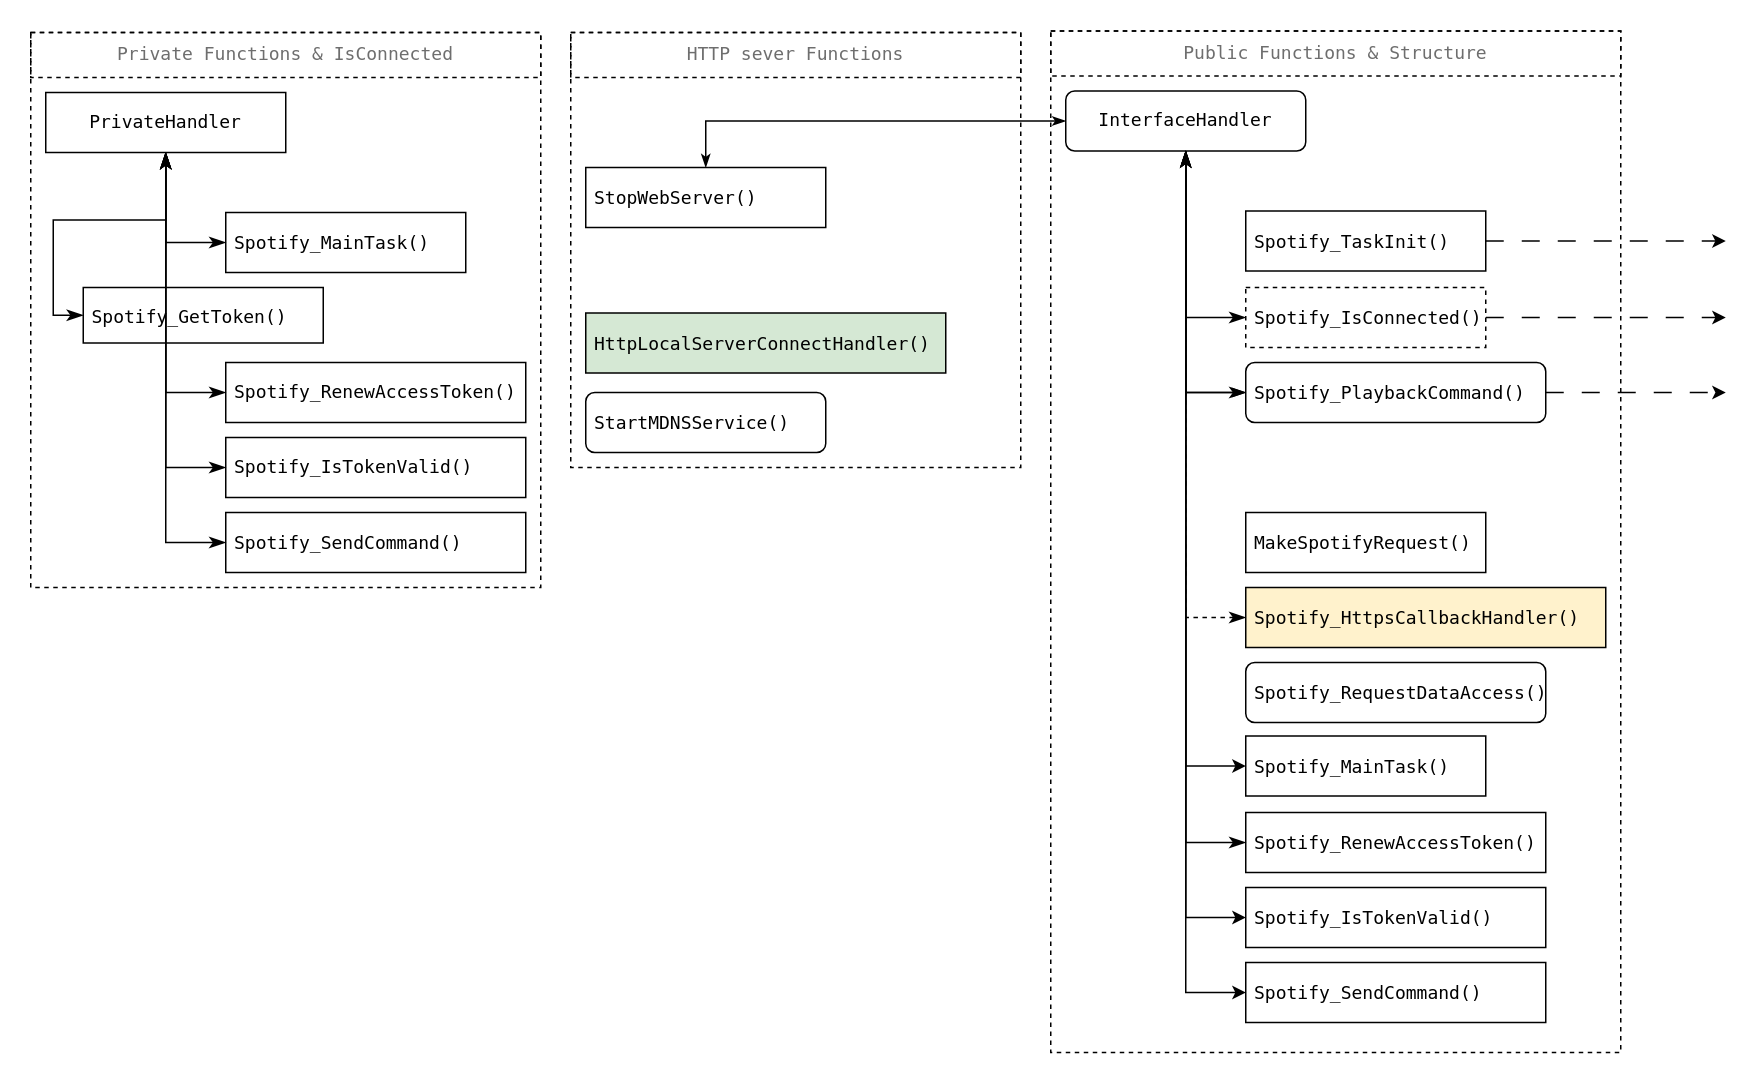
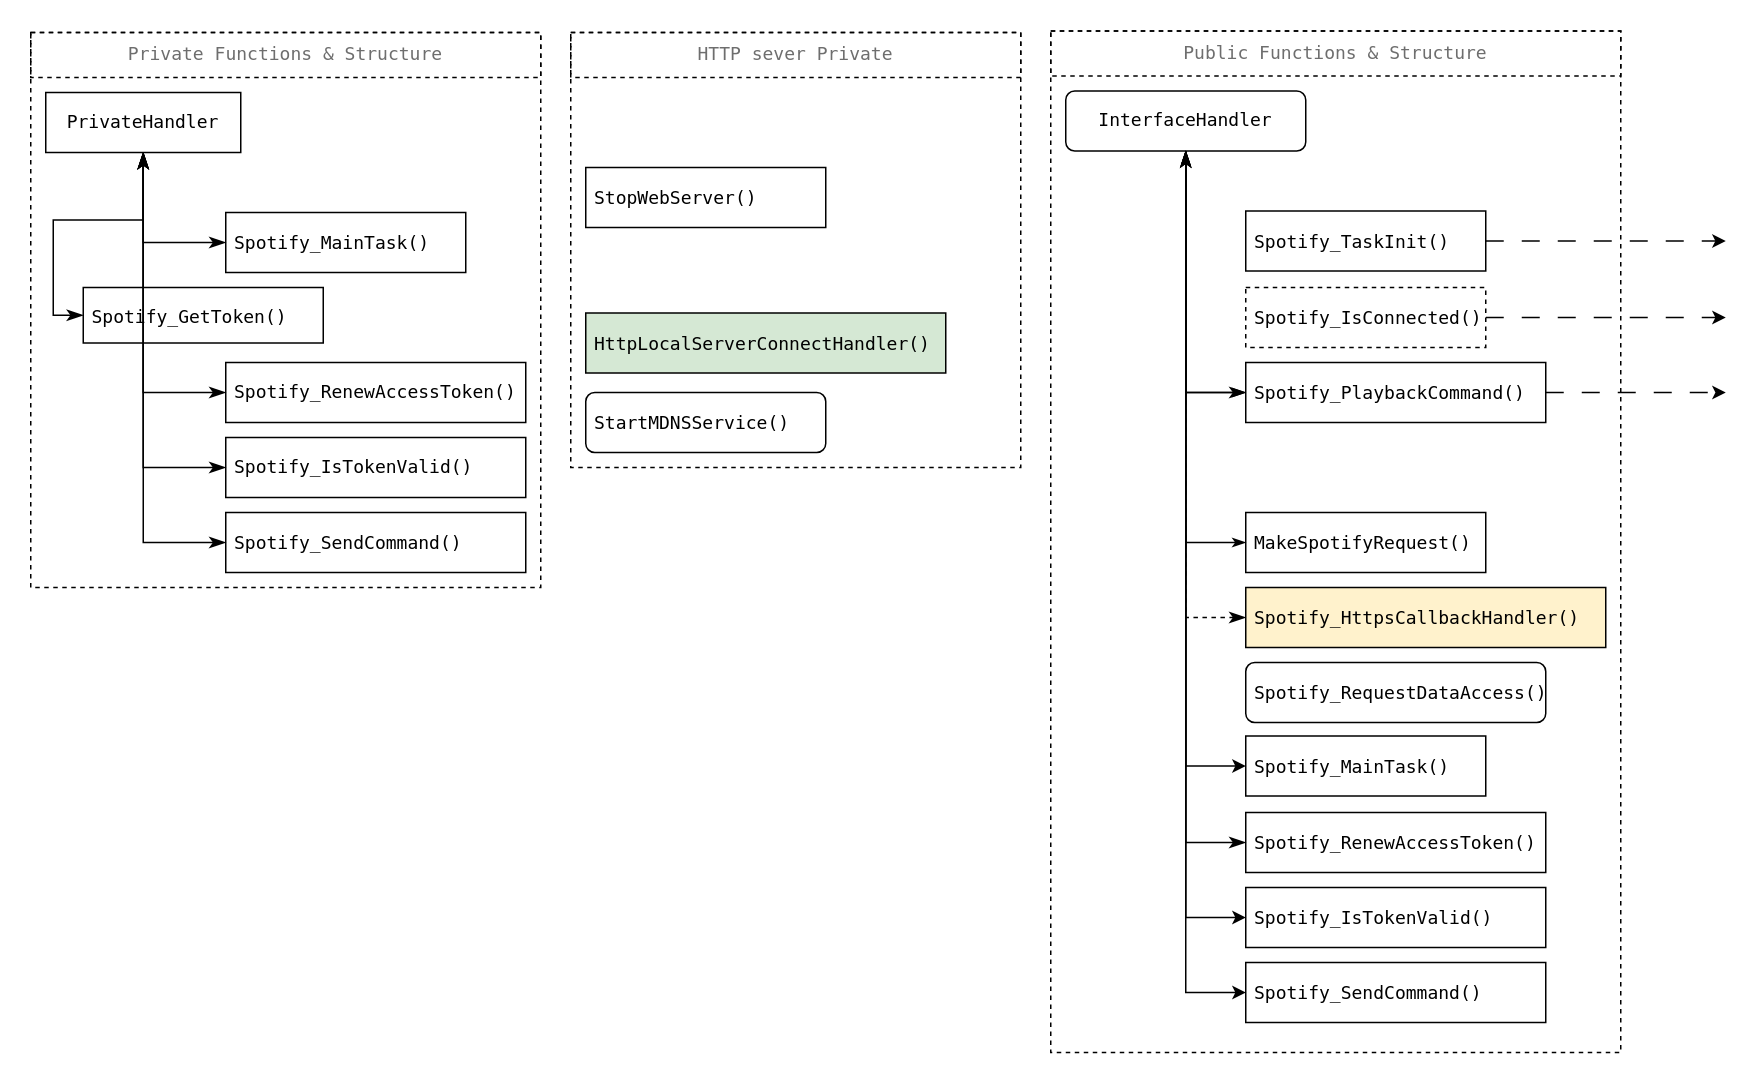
node "Private Functions & IsConnected": label "Private Functions & IsConnected" -> "Private Functions & Structure"
node "HTTP sever Functions": label "HTTP sever Functions" -> "HTTP sever Private"
edge "InterfaceHandler" -- "StopWebServer()": now "InterfaceHandler" -- "MakeSpotifyRequest()"
node "PrivateHandler": size 240x60 -> 195x60
edge "InterfaceHandler" -- "Spotify_IsConnected()": removed
node "Spotify_PlaybackCommand()": shape rounded rectangle -> rectangle
